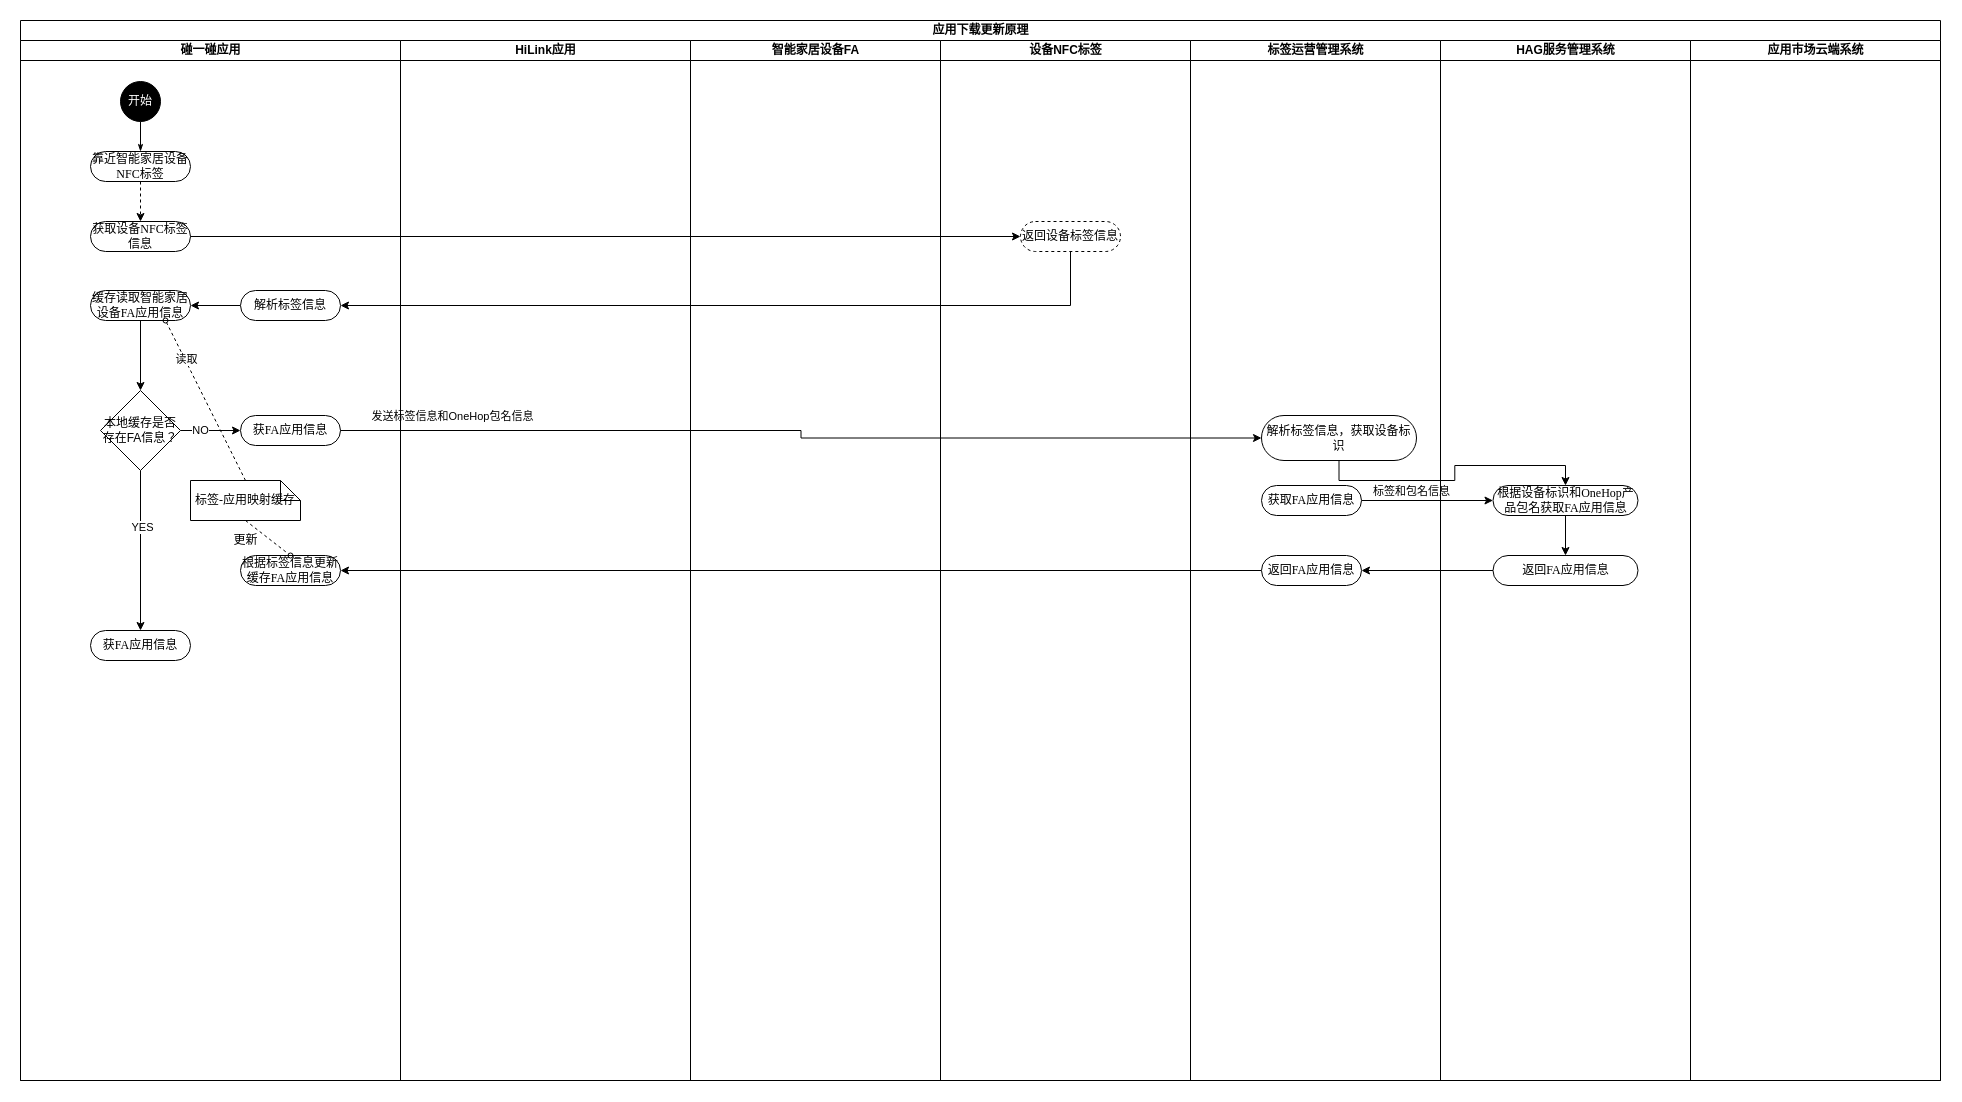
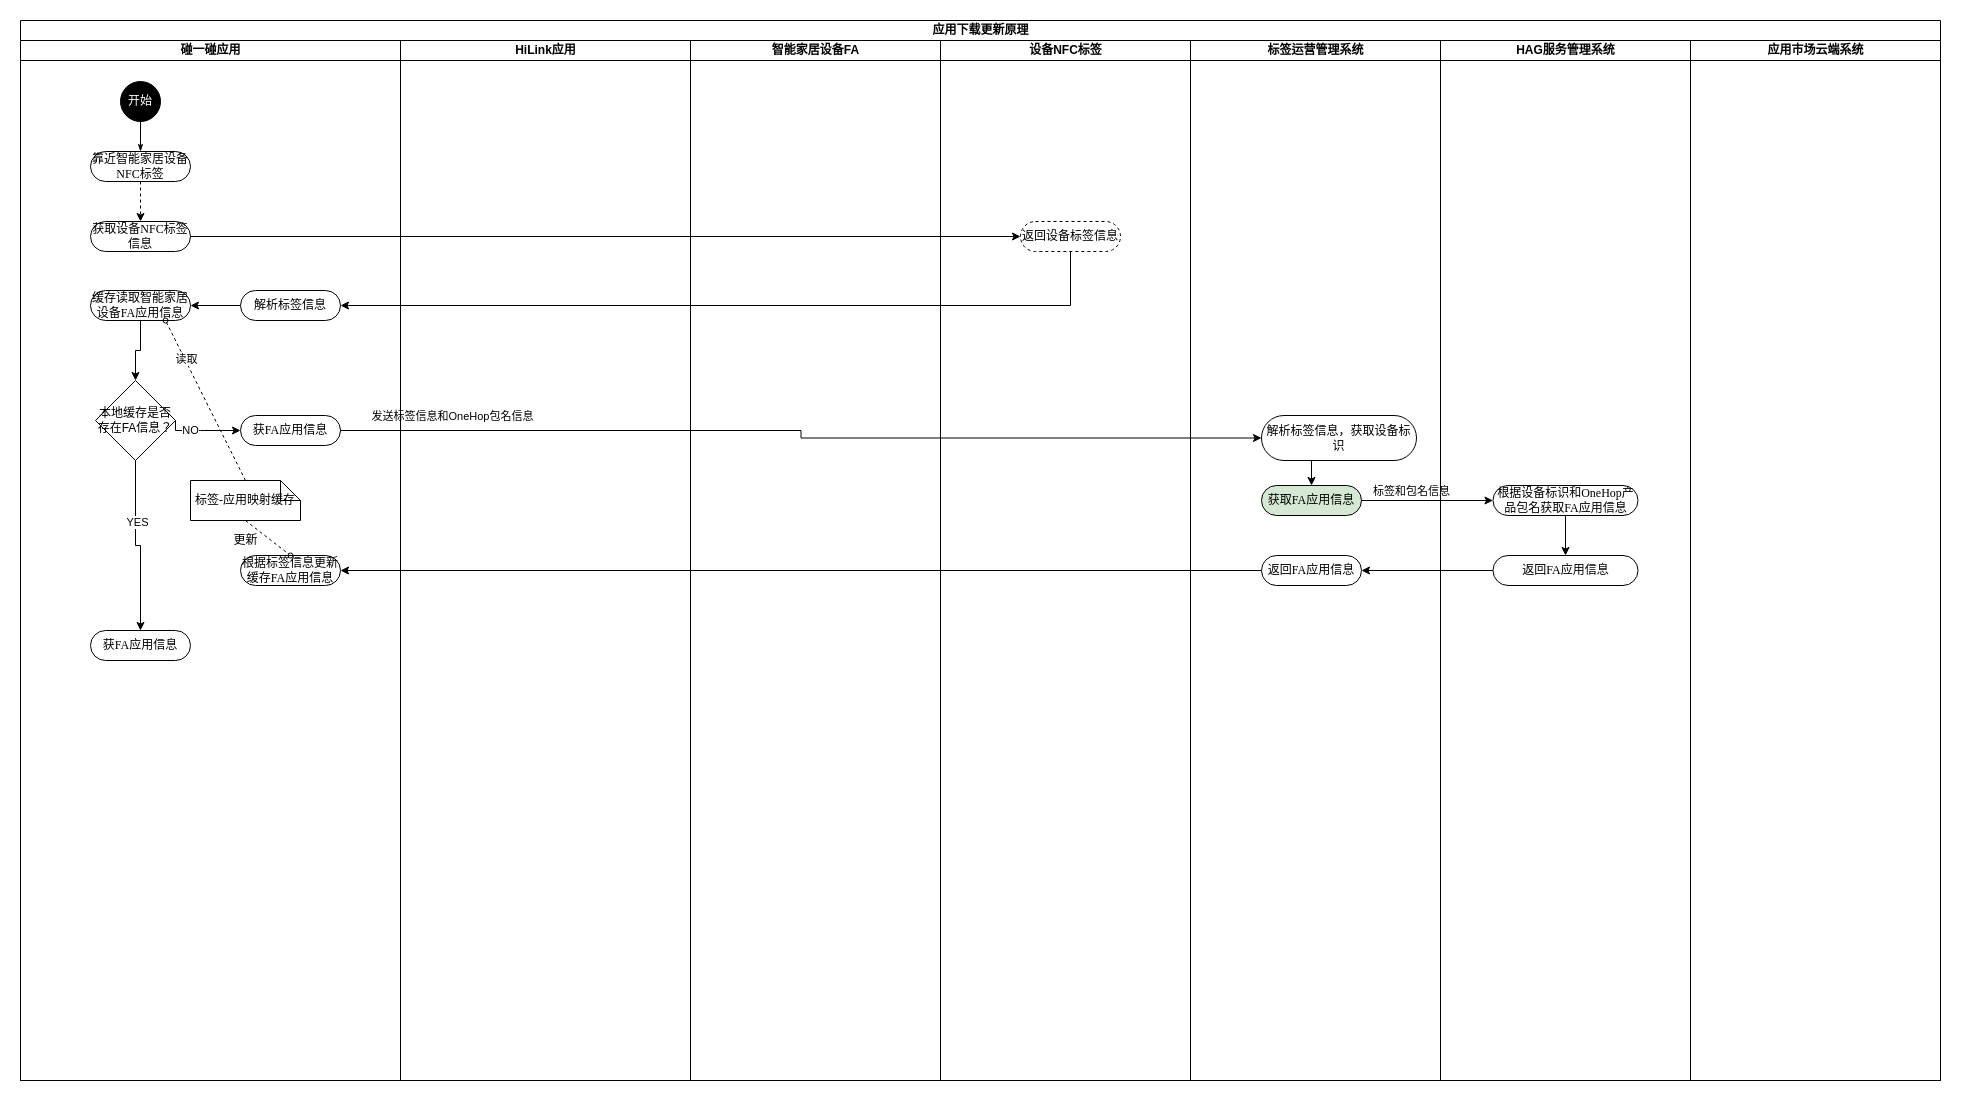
node "本地缓存是否存在FA信息？": moved (141, 431) -> (136, 421)
edge "解析标签信息，获取设备标识" -> "根据设备标识和OneHop产品包名获取FA应用信息": now "解析标签信息，获取设备标识" -> "获取FA应用信息"
node "获取FA应用信息": fillcolor #ffffff -> #d5e8d4
